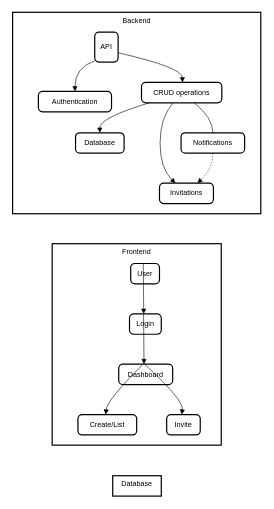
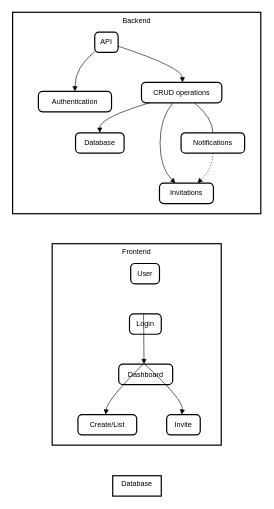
node "API": size 23x30 -> 23x20
edge "User" -> "Login": removed
